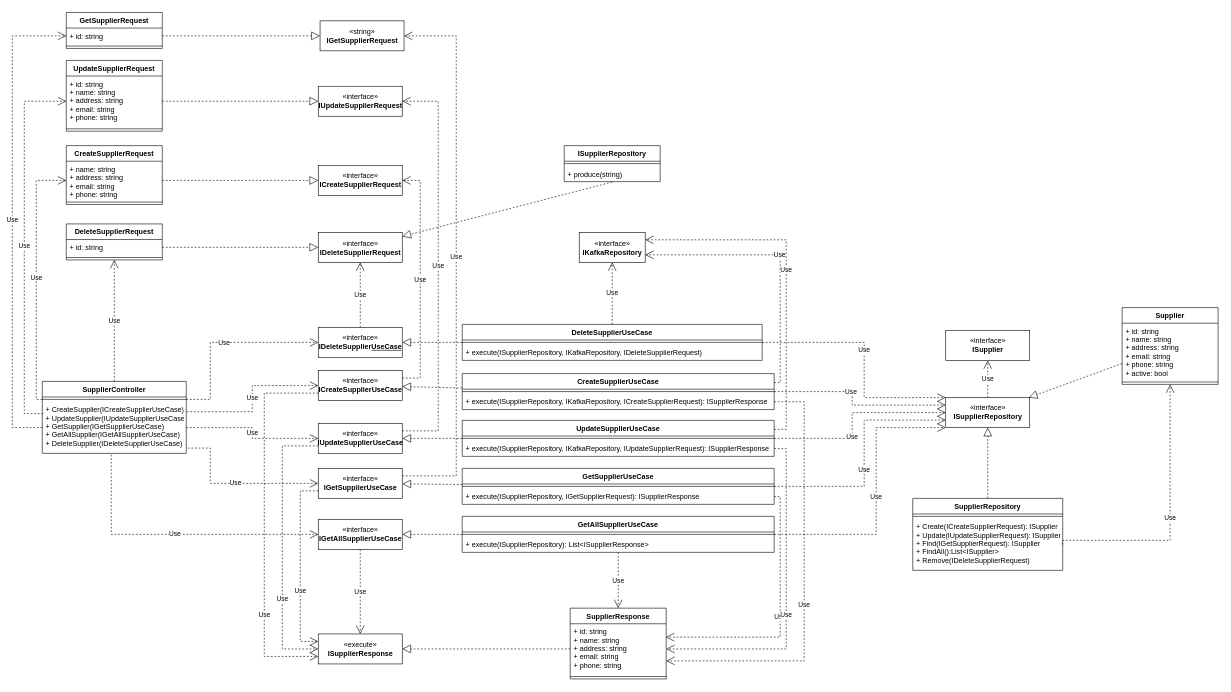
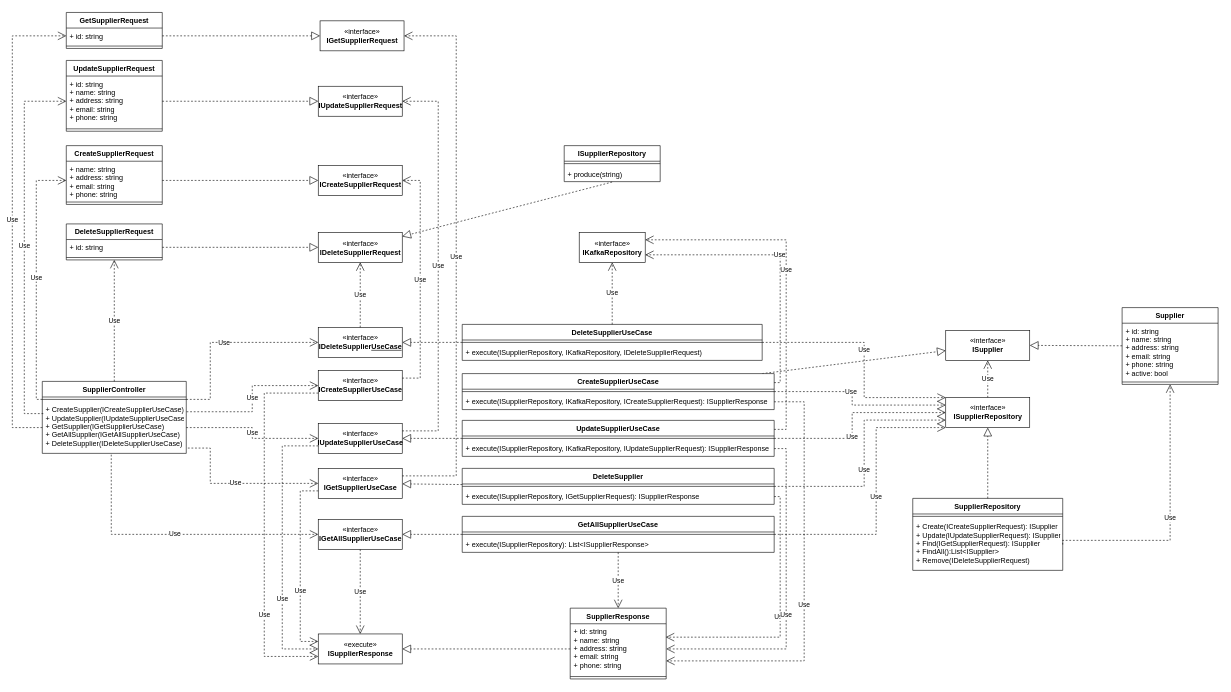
node "«string» IGetSupplierRequest": label "«string» IGetSupplierRequest" -> "«interface» IGetSupplierRequest"
edge "Supplier" -> "«interface» ISupplierRepository": now "Supplier" -> "«interface» ISupplier"
edge "CreateSupplierUseCase" -> "«interface» ICreateSupplierUseCase": now "CreateSupplierUseCase" -> "«interface» ISupplier"
node "GetSupplierUseCase": label "GetSupplierUseCase" -> "DeleteSupplier"
